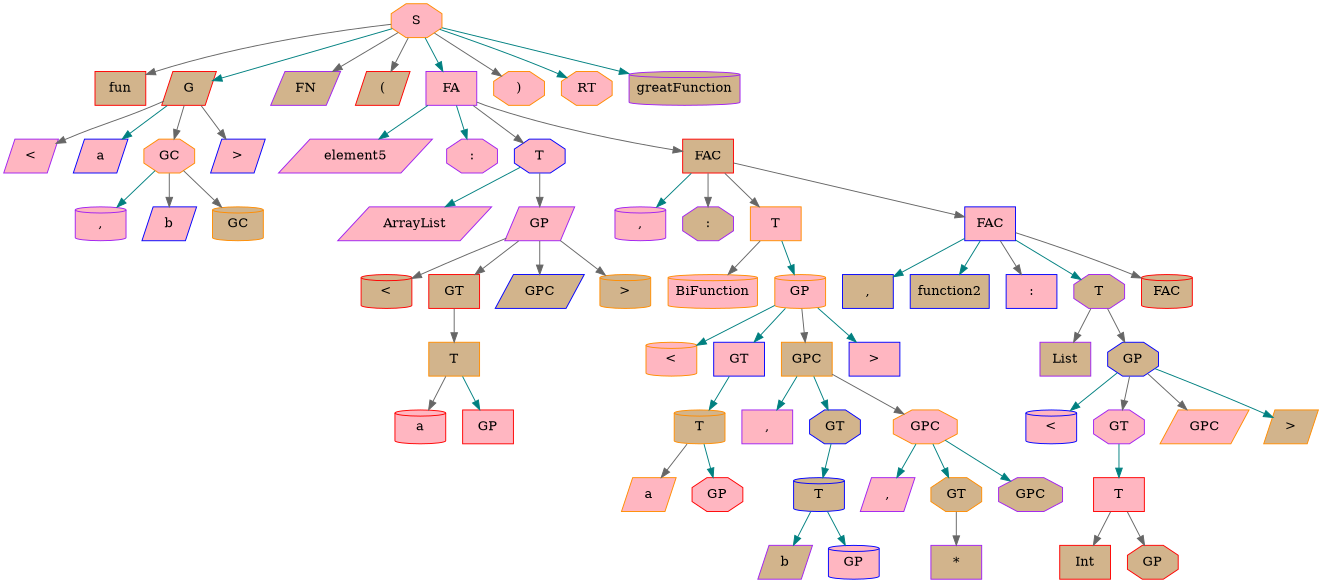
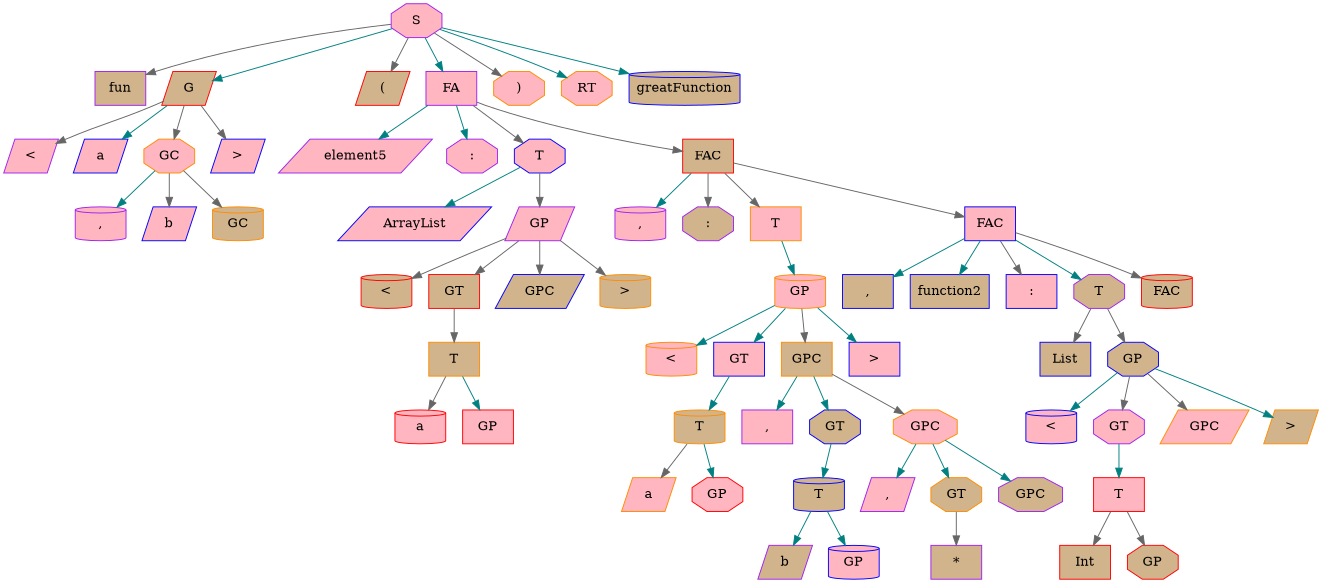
node "S": color darkorange -> purple
node "fun": color red -> purple
node "FN": removed
node "greatFunction": color purple -> blue
node "ArrayList": color purple -> blue
node "BiFunction": removed
node "List": color purple -> blue
